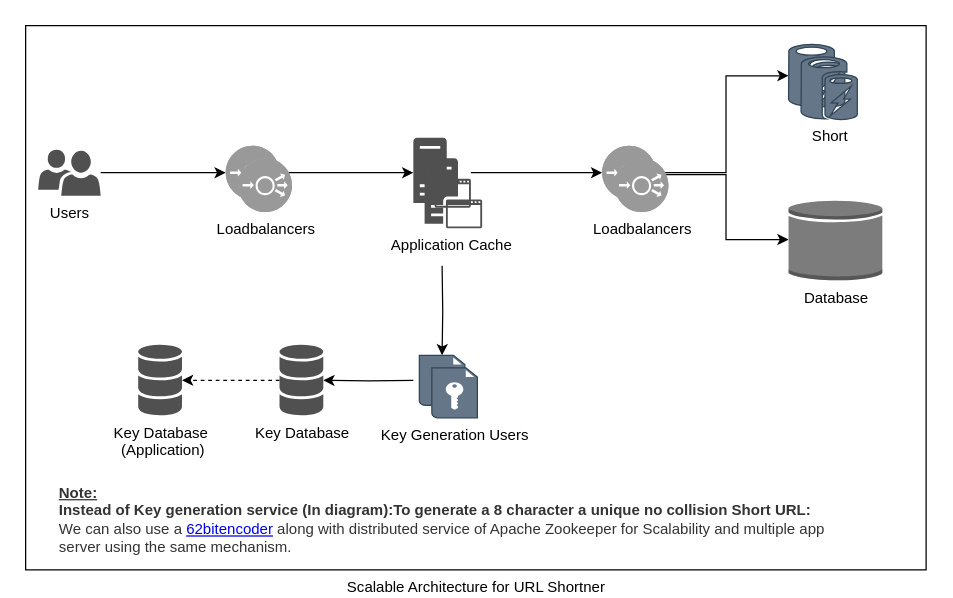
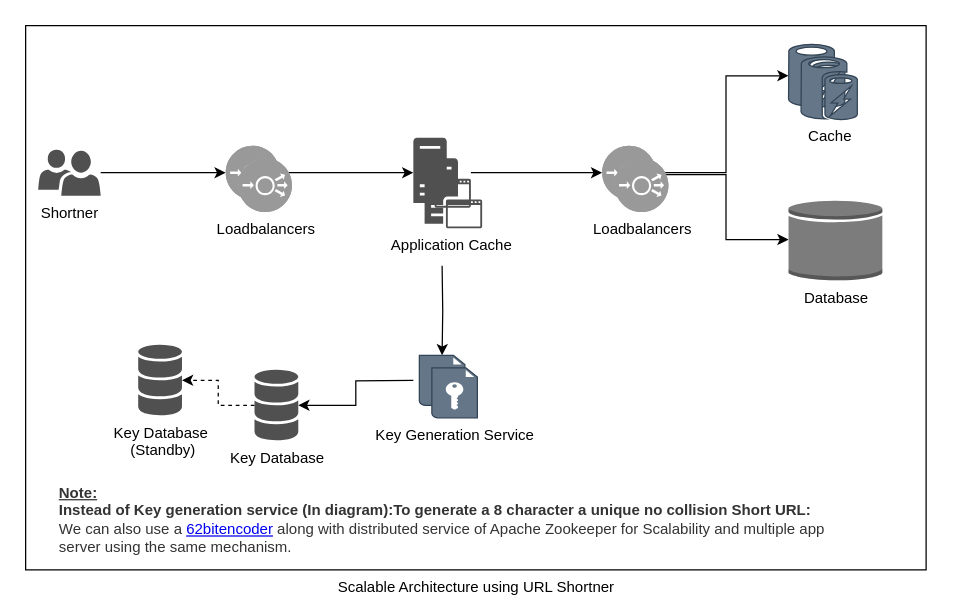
node "Short": label "Short" -> "Cache"
node "Users": label "Users" -> "Shortner"
node "Key Database": moved (301, 380) -> (276, 405)
node "Key Generation Users": label "Key Generation Users" -> "Key Generation Service"
node "Key Database (Application)": label "Key Database (Application)" -> "Key Database (Standby)"
node "Scalable Architecture for URL Shortner": label "Scalable Architecture for URL Shortner" -> "Scalable Architecture using URL Shortner"
